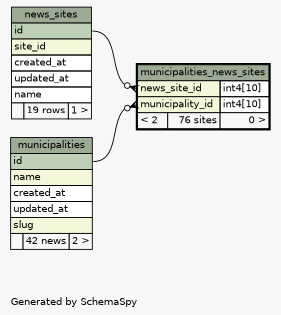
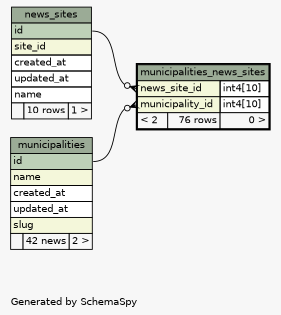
node "news_sites": text "19 rows" -> "10 rows"
node "municipalities_news_sites": text "76 sites" -> "76 rows"
